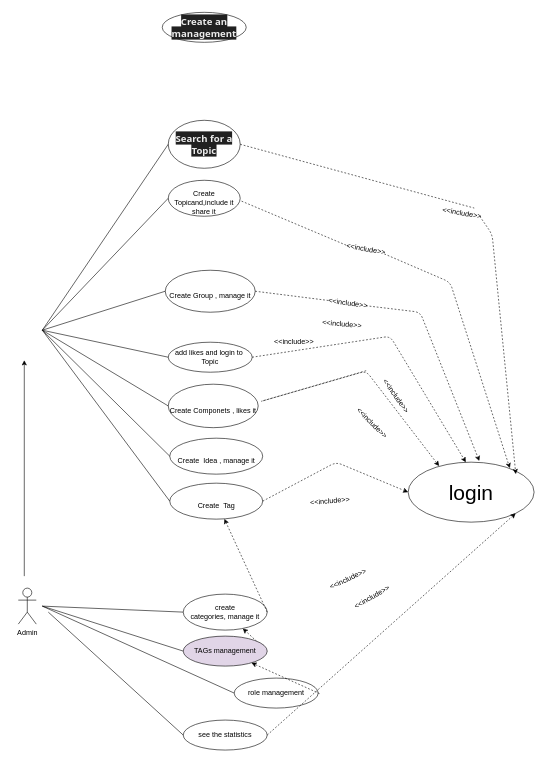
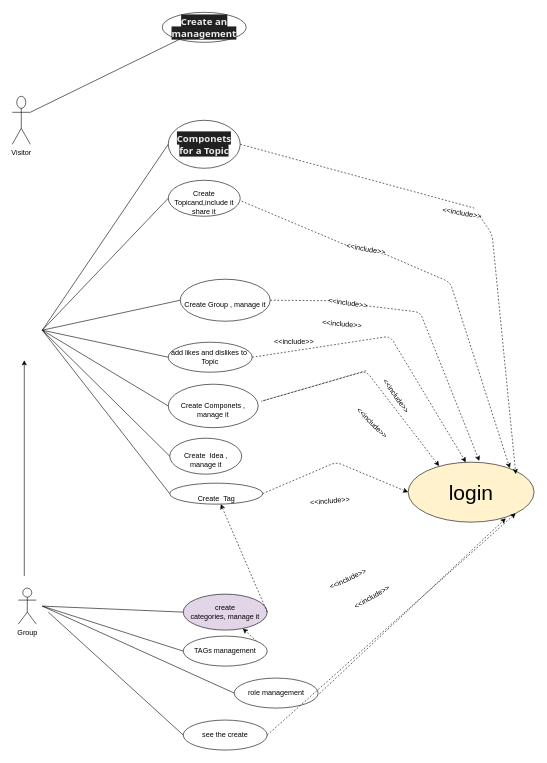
edge "Create an management" -- "Visitor": added
node "Visitor": added
node "Search for a Topic": label "Search for a Topic" -> "Componets for a Topic"
node "Create Group , manage it": moved (210, 291) -> (225, 300)
node "add likes and login to Topic": label "add likes and login to Topic" -> "add likes and dislikes to Topic"
node "Create Componets , likes it": label "Create Componets , likes it" -> "Create Componets , manage it"
node "Create Idea , manage it": size 93x36 -> 72x36
node "login": fillcolor #ffffff -> #fff2cc
node "Create Tag": size 93x36 -> 93x21
node "create categories, manage it": fillcolor #ffffff -> #e1d5e7
node "Admin": label "Admin" -> "Group"
node "TAGs management": fillcolor #e1d5e7 -> #ffffff
edge "role management" -> "TAGs management": now "role management" -> "login"
node "see the statistics": label "see the statistics" -> "see the create"
